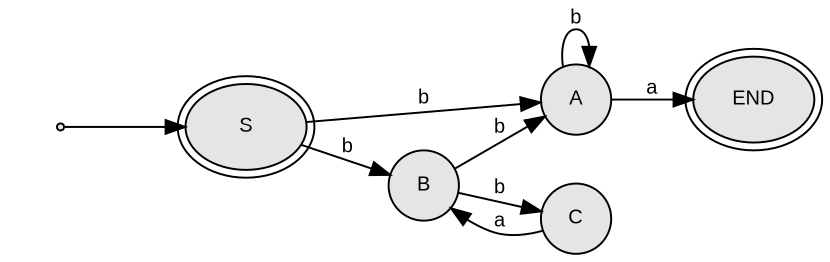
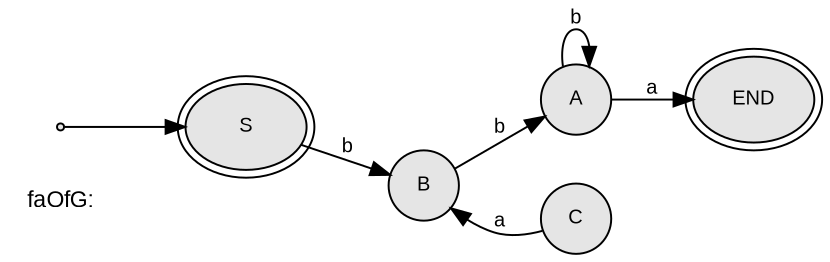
edge "S" -> "A": removed, label "b"
edge "B" -> "C": removed, label "b"
node "faOfG:": added
